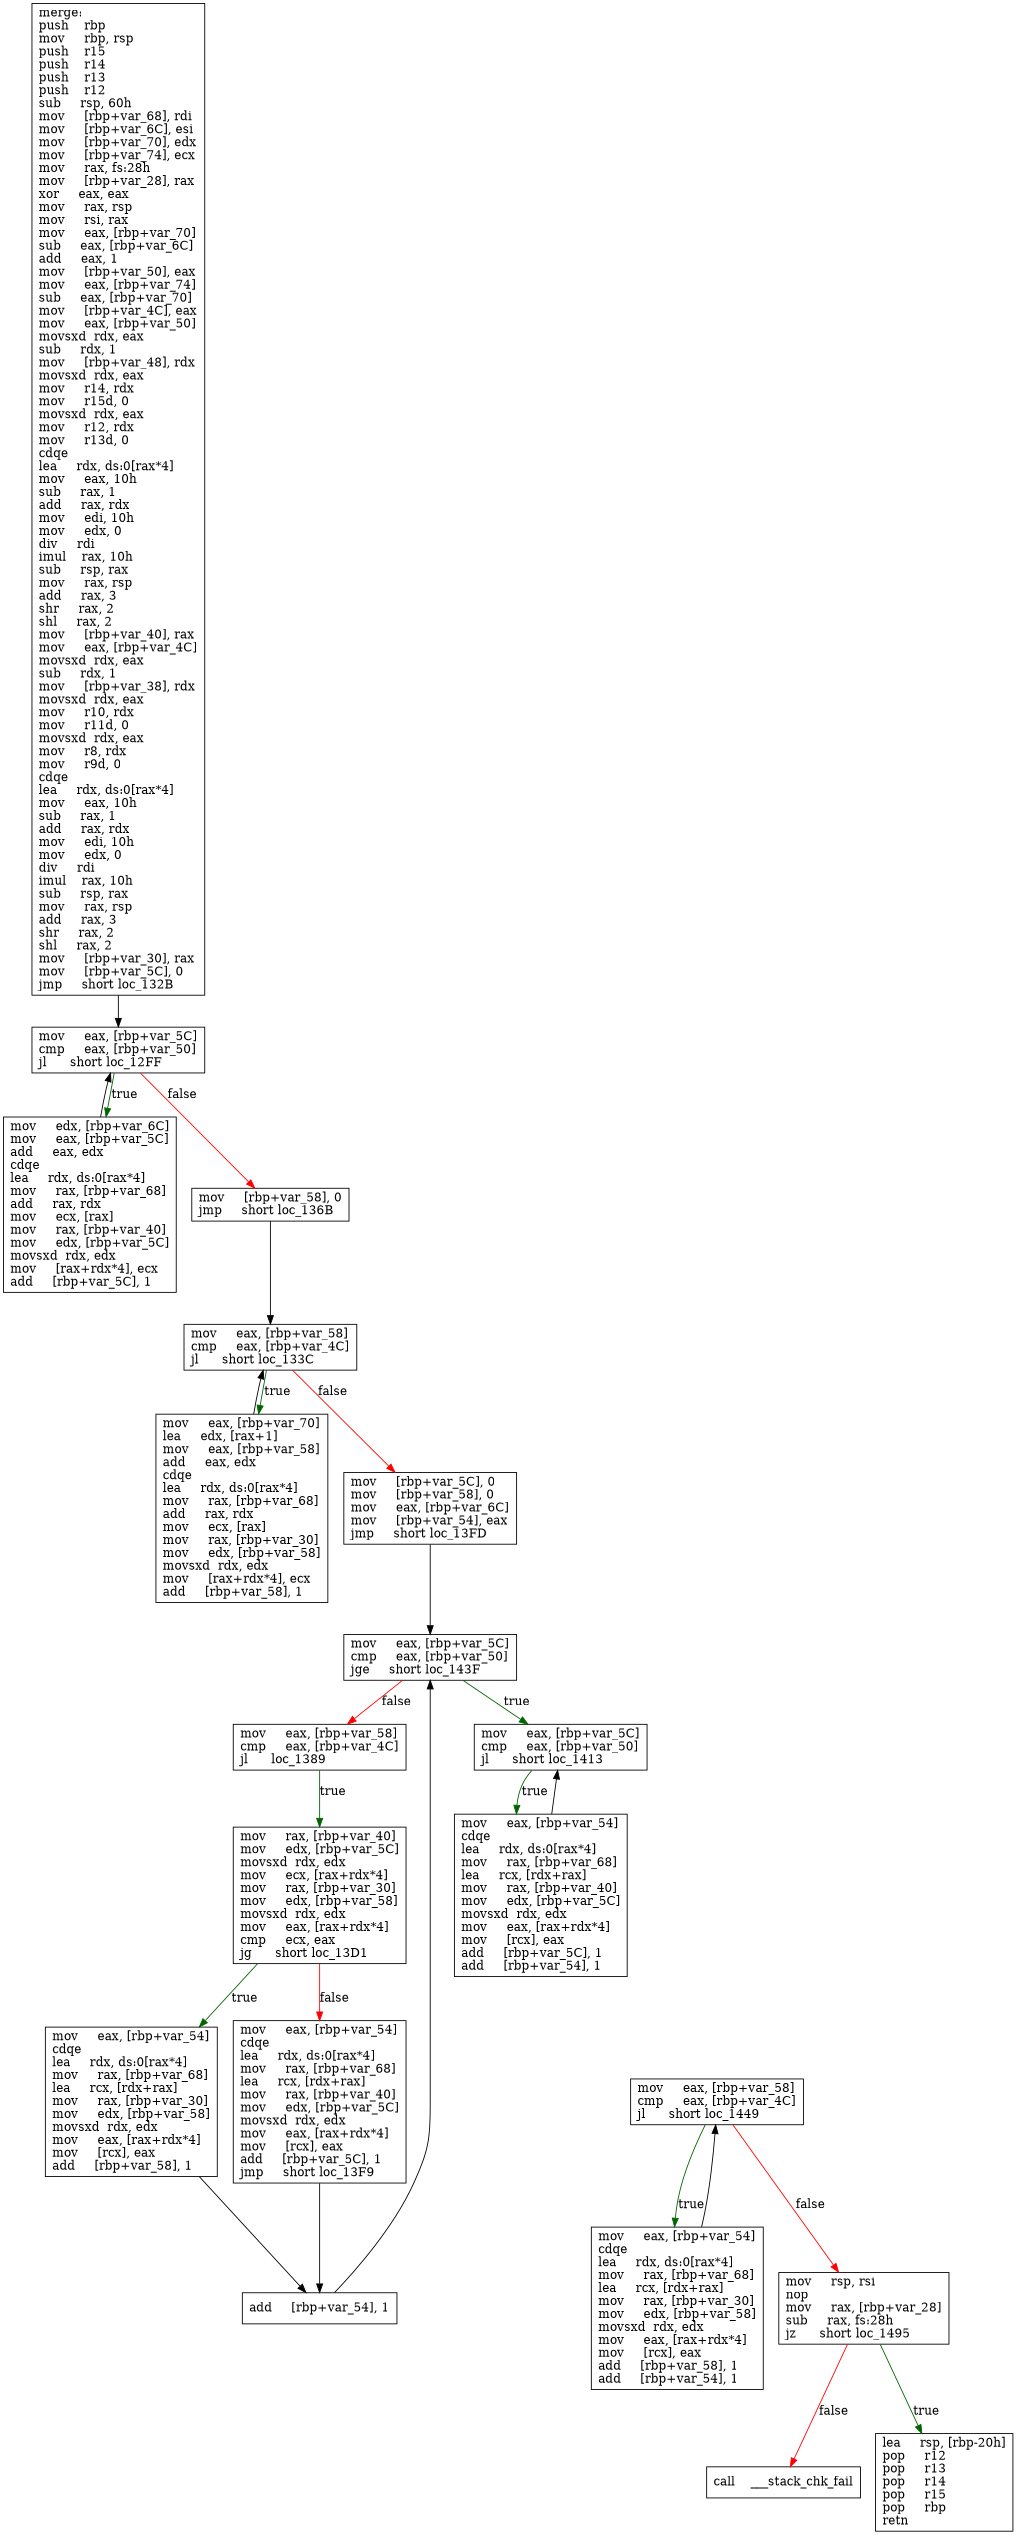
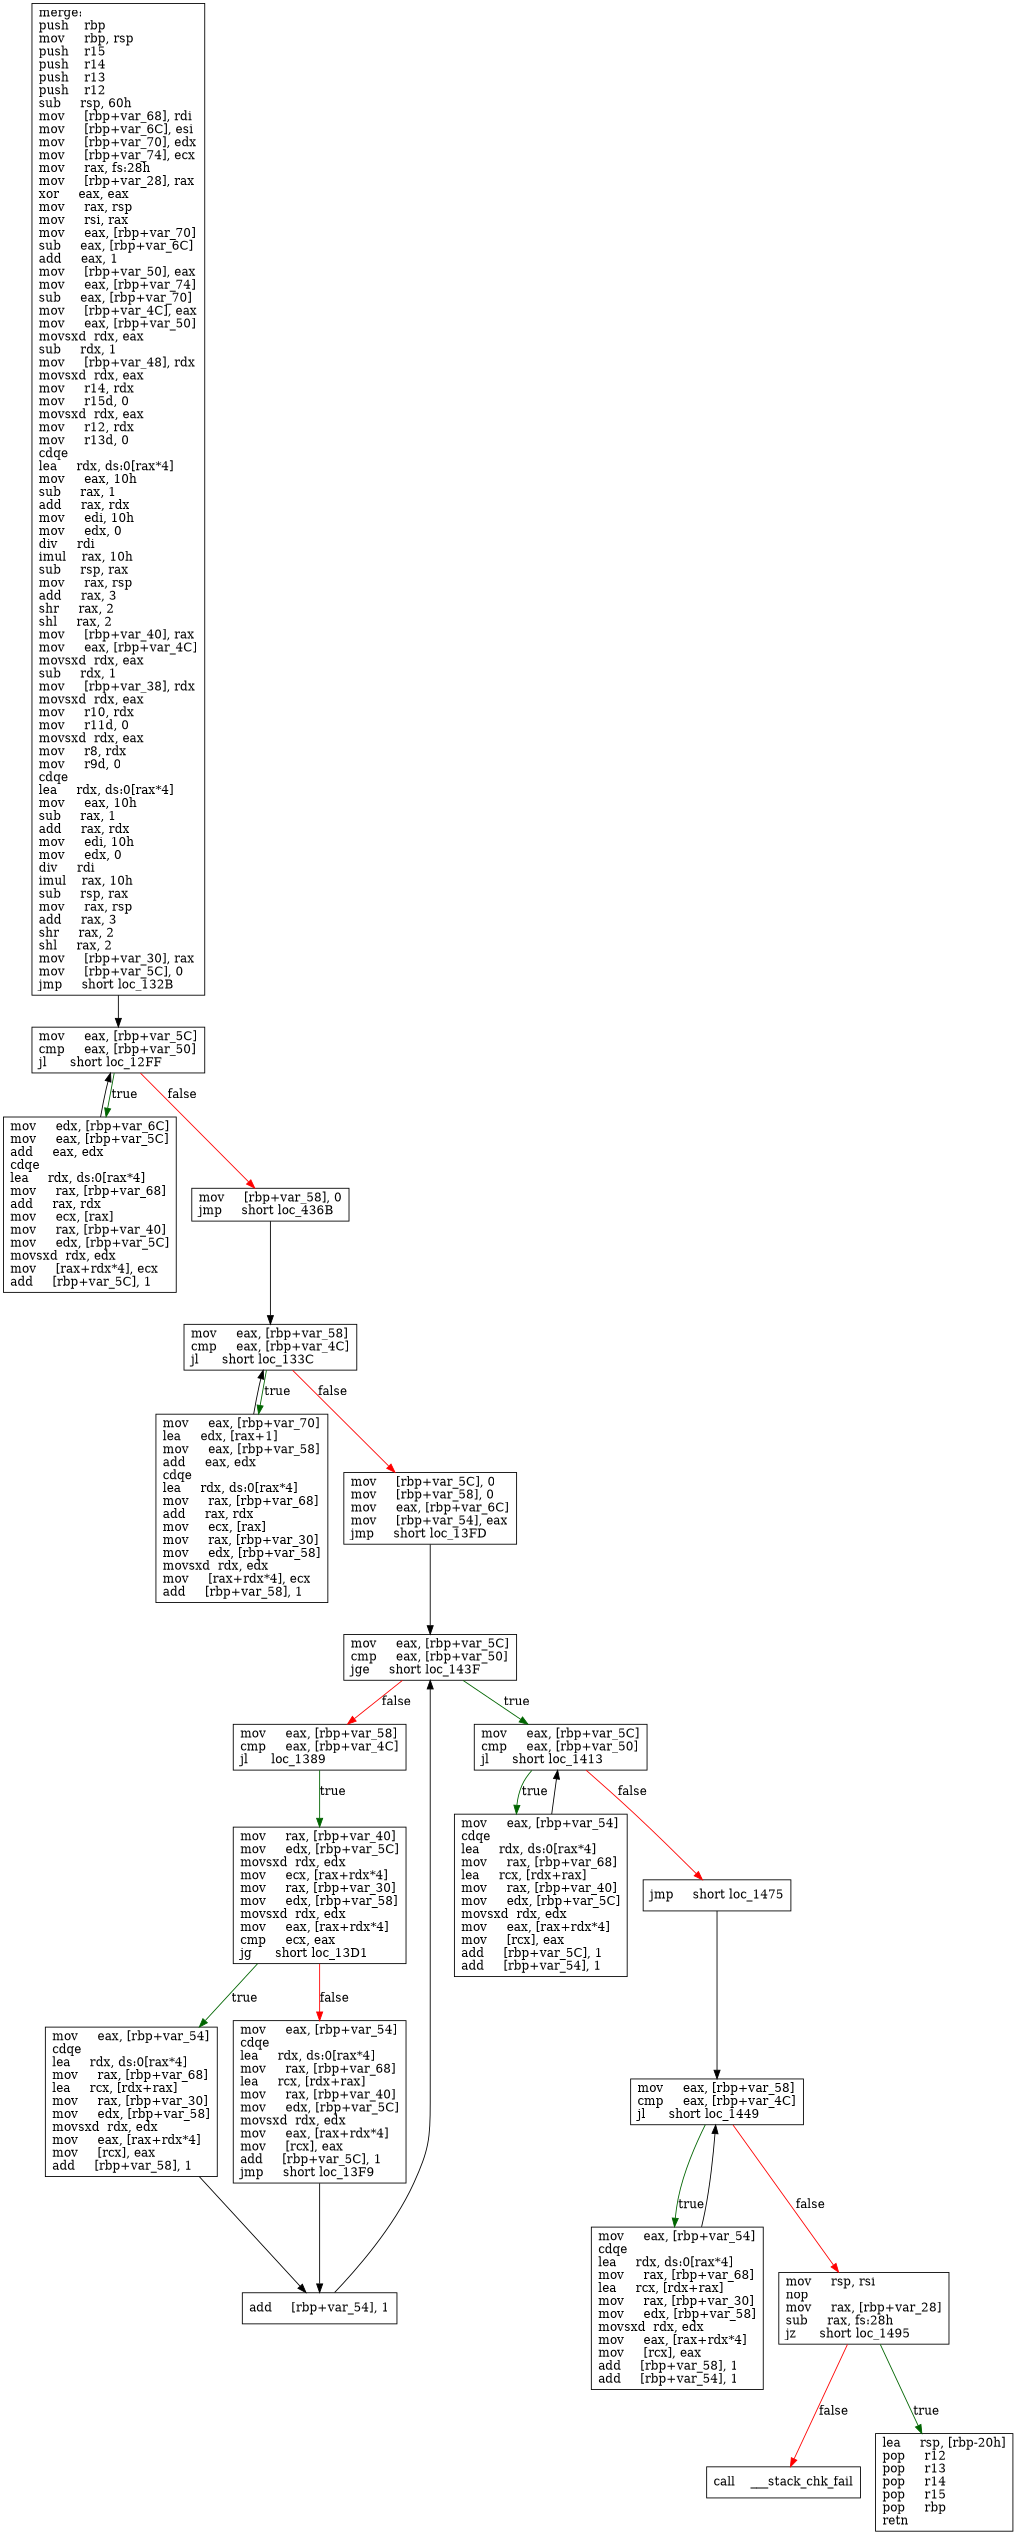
node "mov     [rbp+var_58], 0 jmp     short loc_136B": label "mov     [rbp+var_58], 0 jmp     short loc_136B" -> "mov     [rbp+var_58], 0 jmp     short loc_436B"
node "jmp     short loc_1475": added
